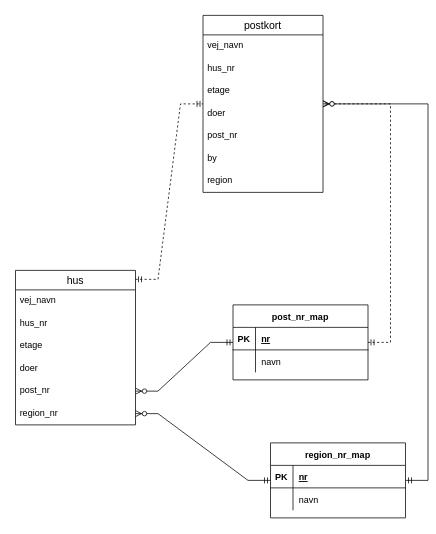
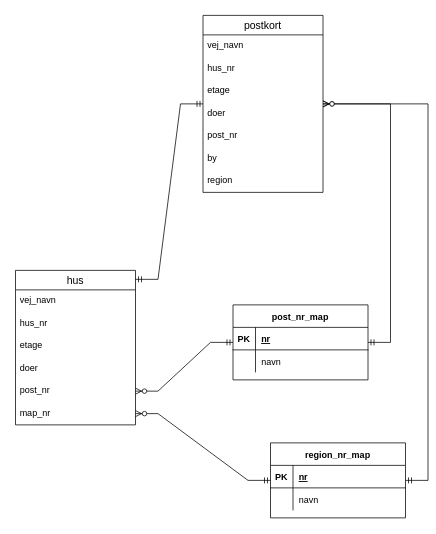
edge "postkort" -- "hus": style dashed -> solid
edge "postkort" -- "post_nr_map": style dashed -> solid
node "region_nr": label "region_nr" -> "map_nr"
